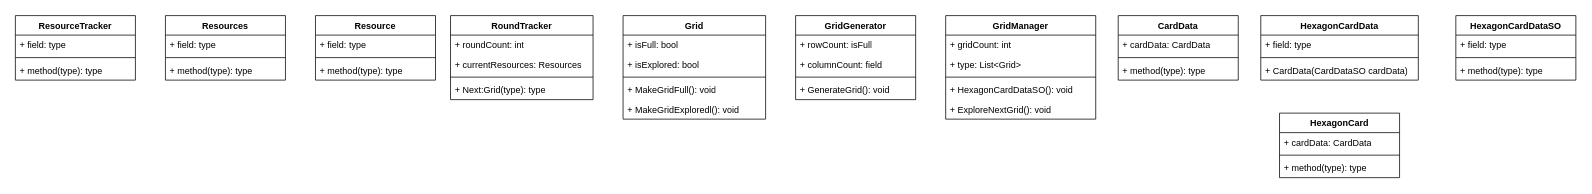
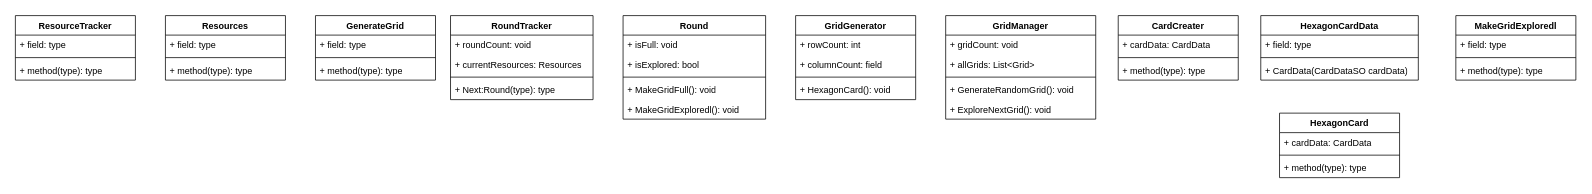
node "Resource": label "Resource" -> "GenerateGrid"
node "Grid": label "Grid" -> "Round"
node "CardData": label "CardData" -> "CardCreater"
node "HexagonCardDataSO": label "HexagonCardDataSO" -> "MakeGridExploredl"
node "+ roundCount: int": label "+ roundCount: int" -> "+ roundCount: void"
node "+ isFull: bool": label "+ isFull: bool" -> "+ isFull: void"
node "+ rowCount: isFull": label "+ rowCount: isFull" -> "+ rowCount: int"
node "+ gridCount: int": label "+ gridCount: int" -> "+ gridCount: void"
node "+ type: List<Grid>": label "+ type: List<Grid>" -> "+ allGrids: List<Grid>"
node "+ Next:Grid(type): type": label "+ Next:Grid(type): type" -> "+ Next:Round(type): type"
node "+ GenerateGrid(): void": label "+ GenerateGrid(): void" -> "+ HexagonCard(): void"
node "+ HexagonCardDataSO(): void": label "+ HexagonCardDataSO(): void" -> "+ GenerateRandomGrid(): void"
